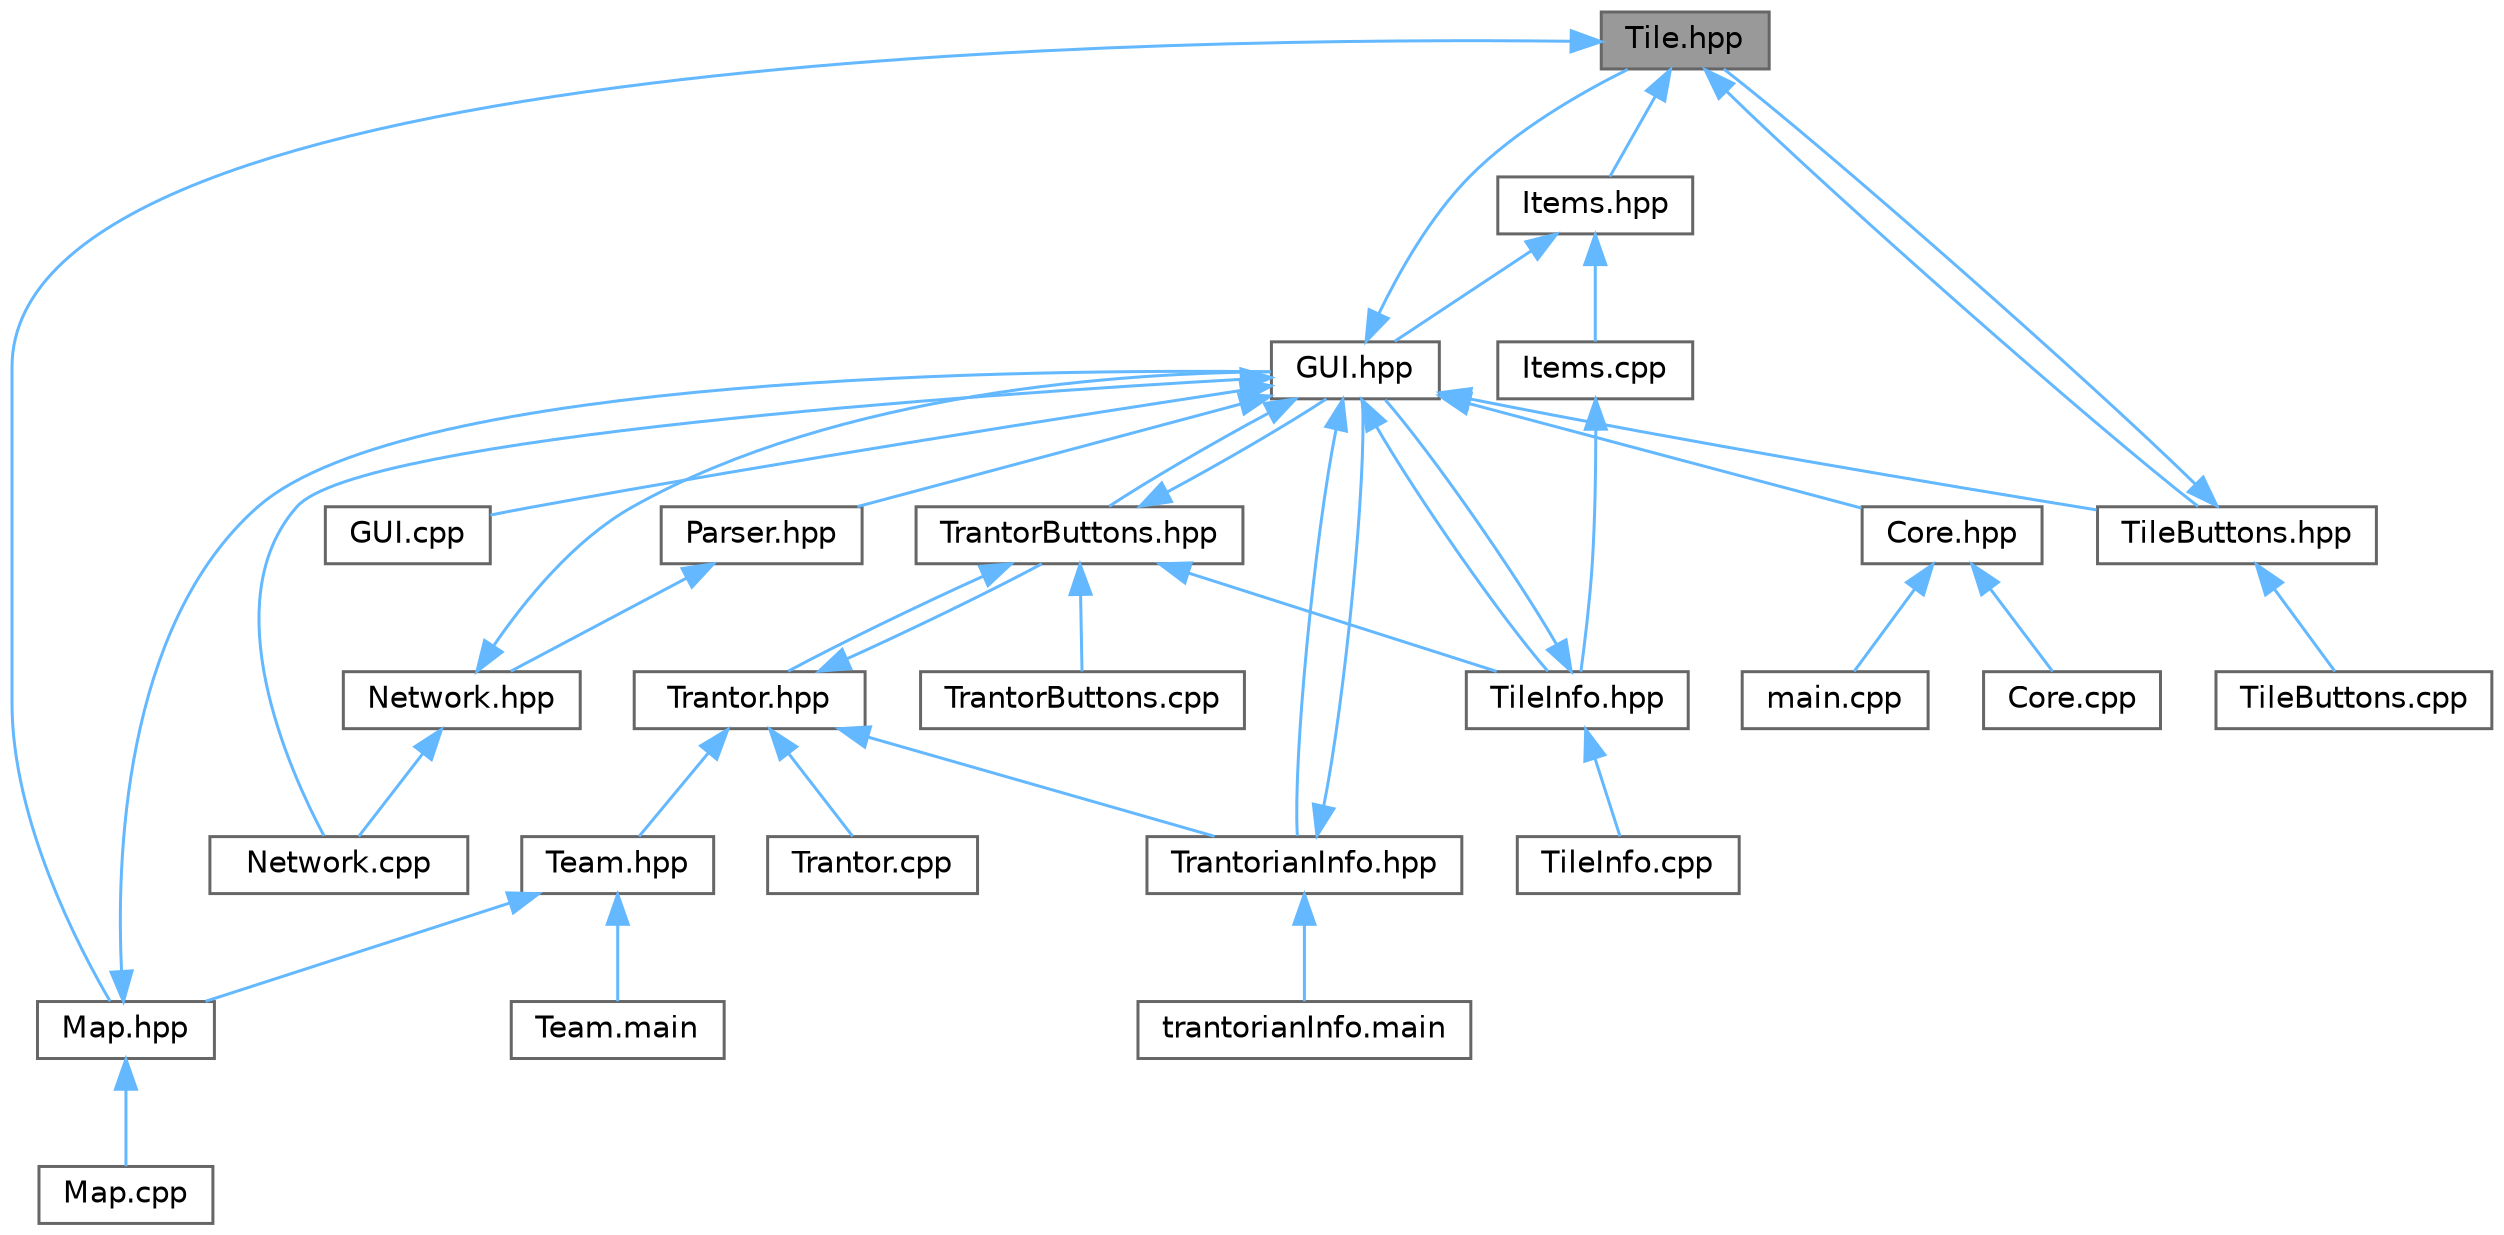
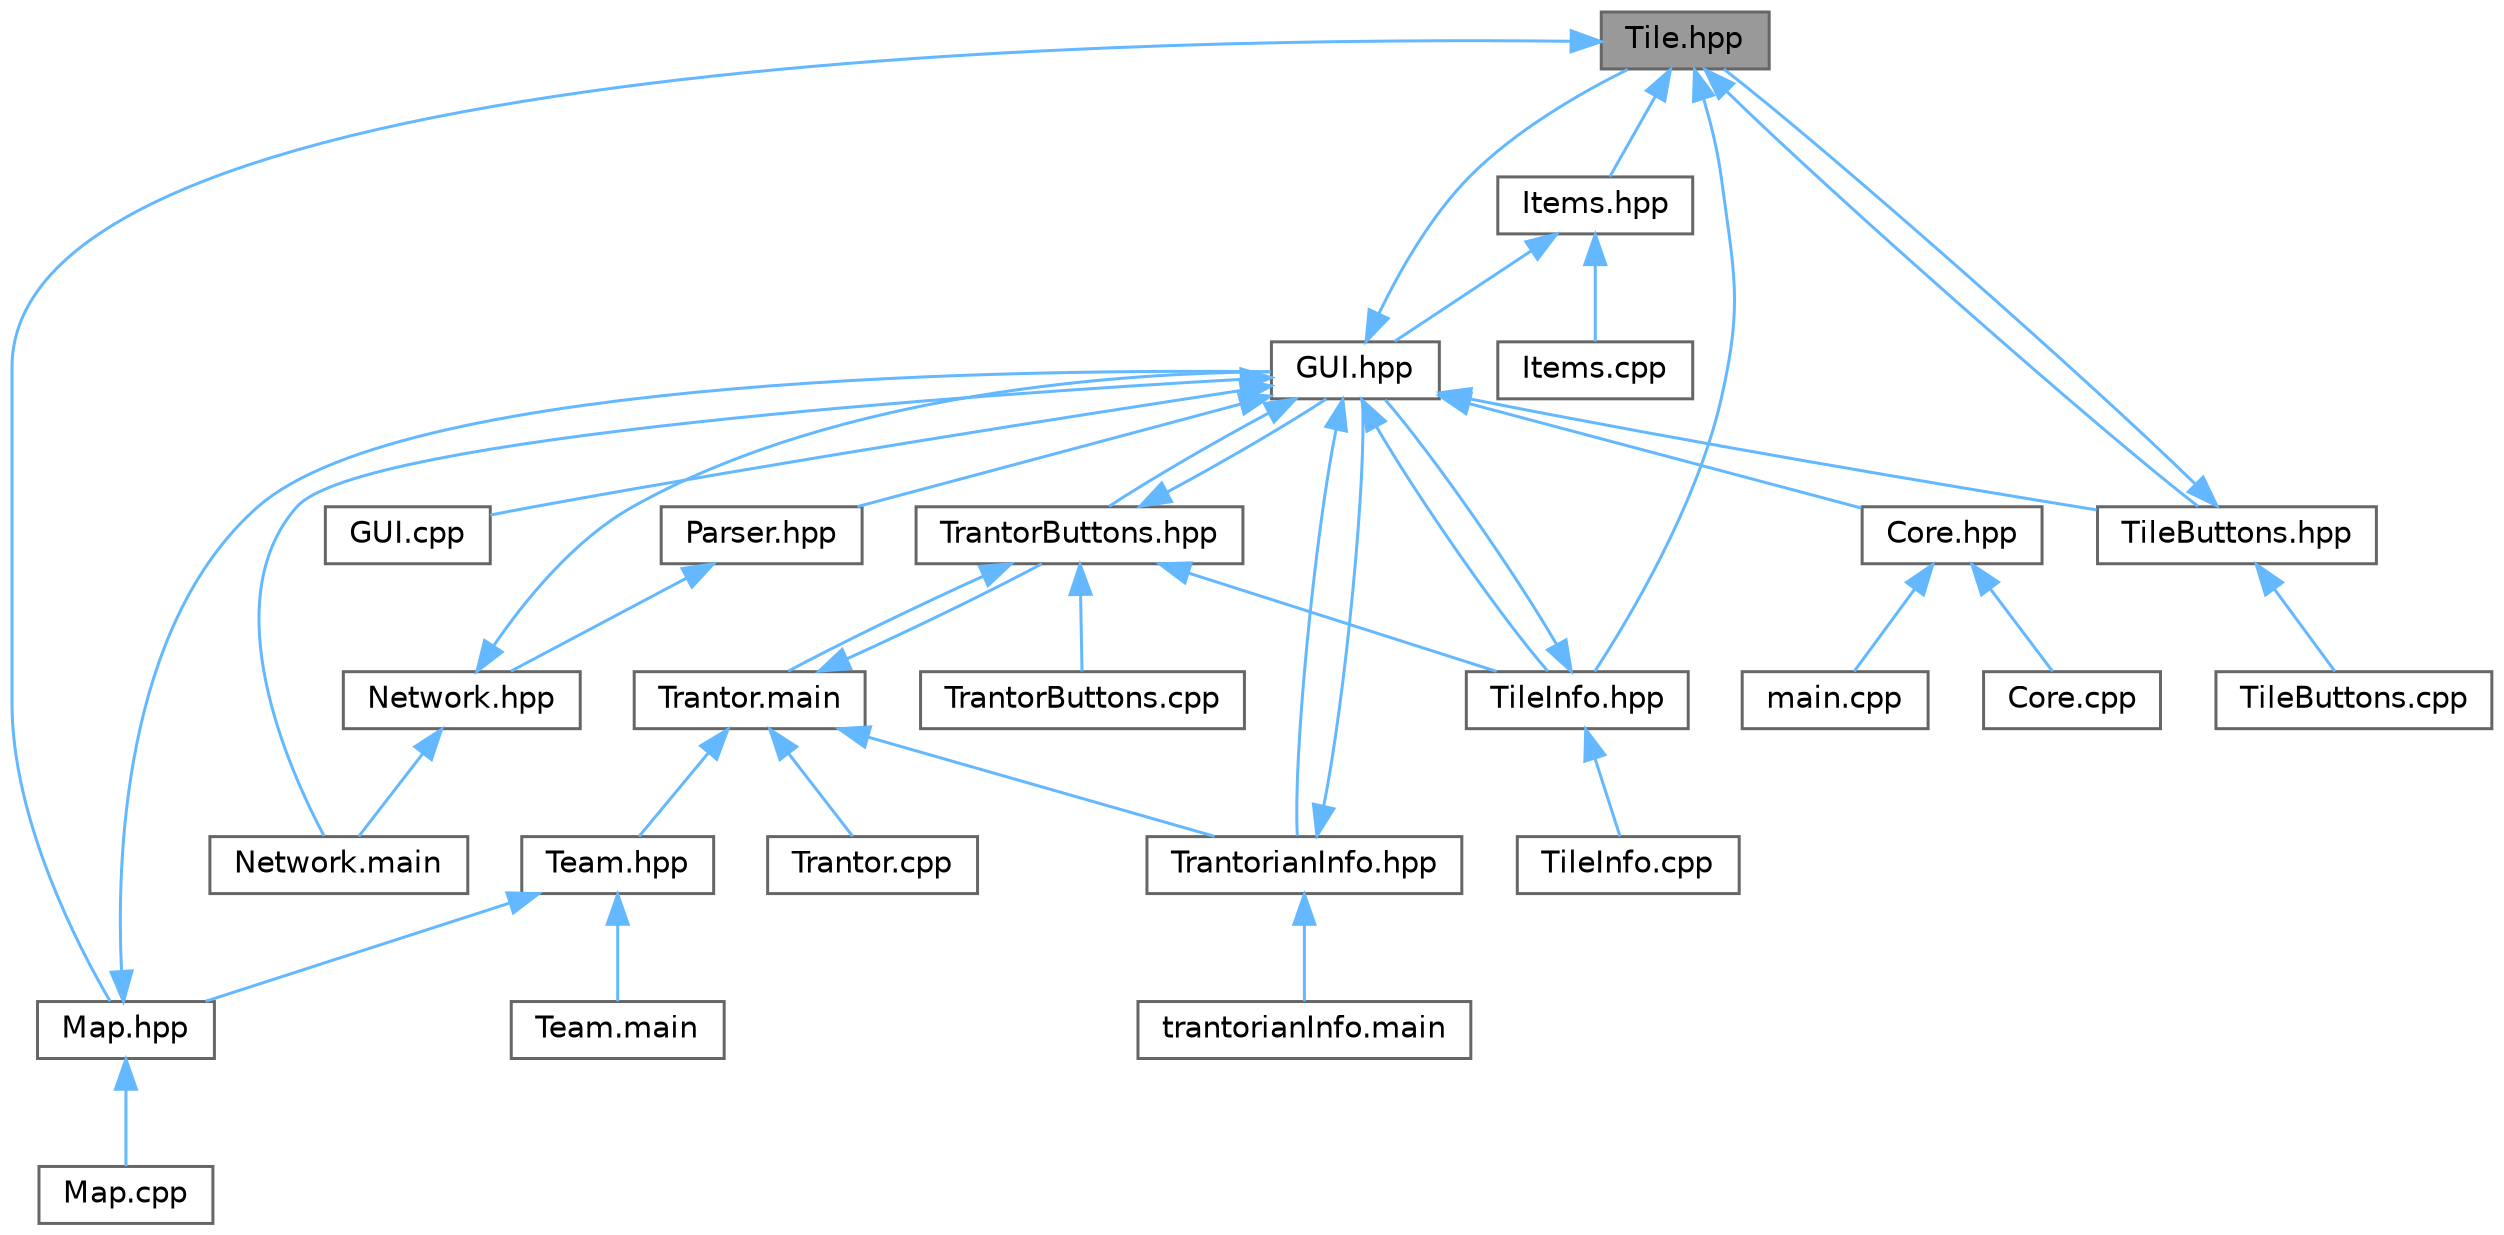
edge "TileInfo.hpp" -> "Items.cpp": now "TileInfo.hpp" -> "Tile.hpp"
node "Trantor.hpp": label "Trantor.hpp" -> "Trantor.main"
node "Network.cpp": label "Network.cpp" -> "Network.main"
